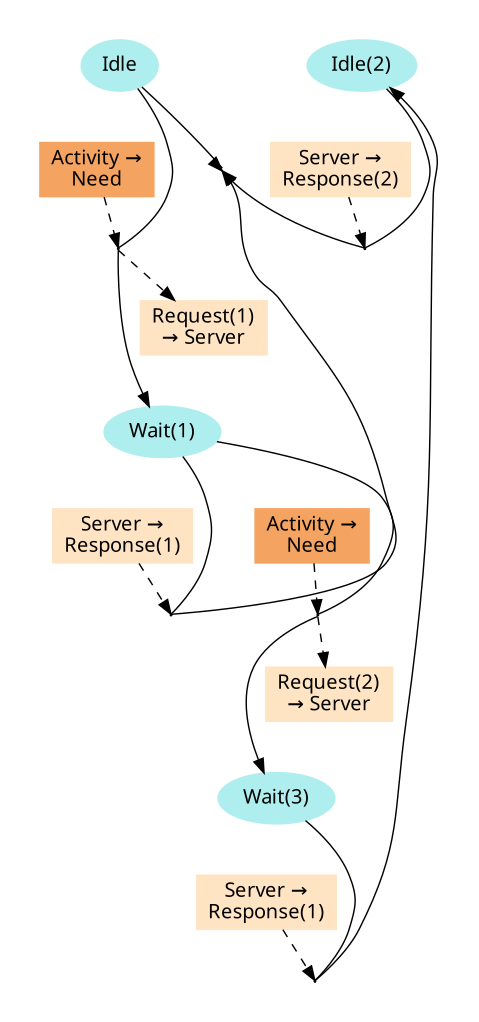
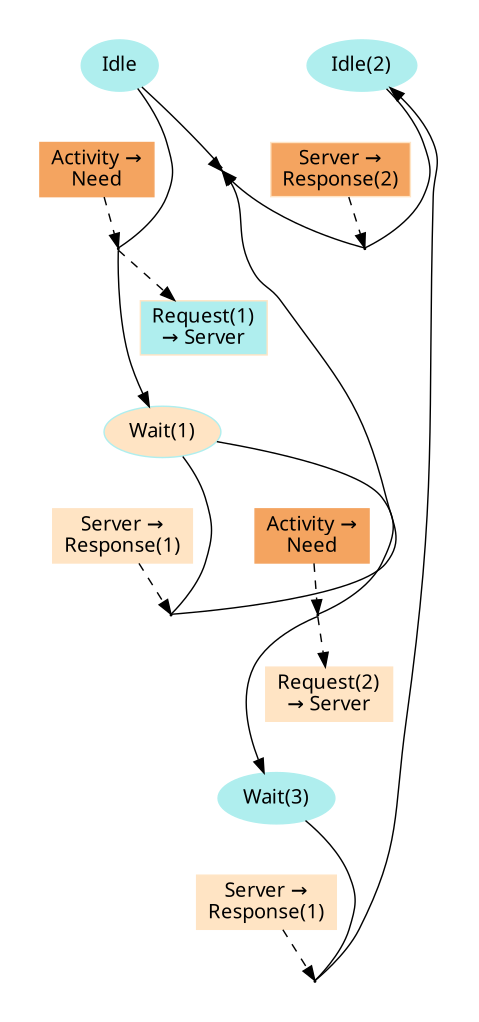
node "Server → Response(2)": fillcolor Bisque -> SandyBrown
node "Request(1) → Server": fillcolor Bisque -> PaleTurquoise
node "Wait(1)": fillcolor PaleTurquoise -> Bisque
